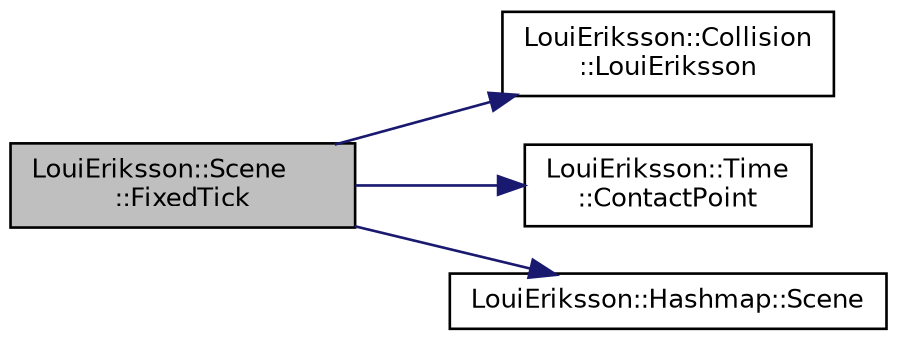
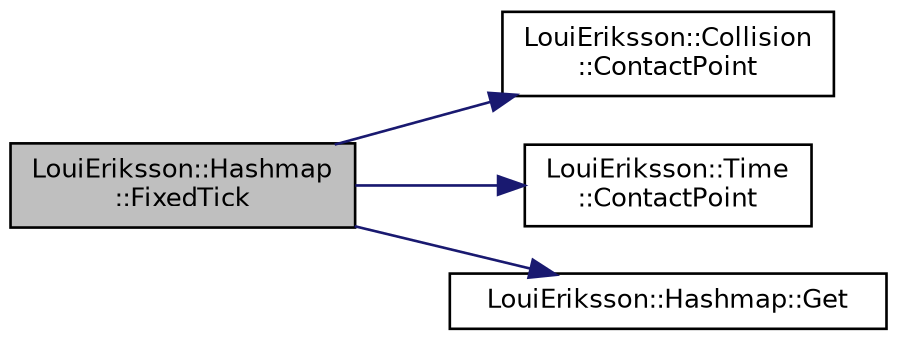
node "LouiEriksson::Collision ::LouiEriksson": label "LouiEriksson::Collision ::LouiEriksson" -> "LouiEriksson::Collision ::ContactPoint"
node "LouiEriksson::Scene ::FixedTick": label "LouiEriksson::Scene ::FixedTick" -> "LouiEriksson::Hashmap ::FixedTick"
node "LouiEriksson::Hashmap::Scene": label "LouiEriksson::Hashmap::Scene" -> "LouiEriksson::Hashmap::Get"
